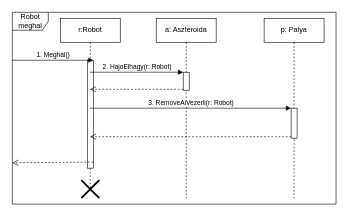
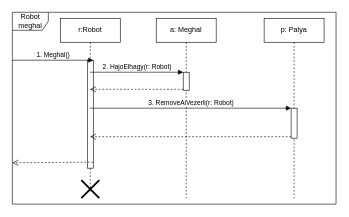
node "a: Aszteroida": label "a: Aszteroida" -> "a: Meghal"
